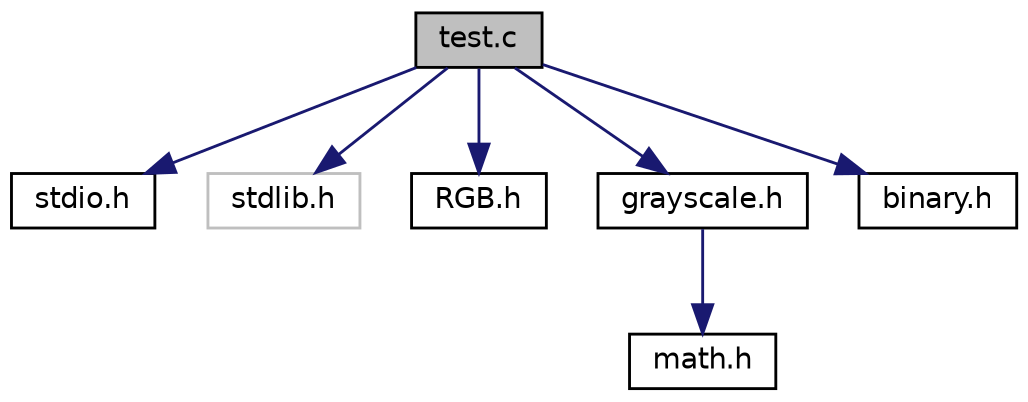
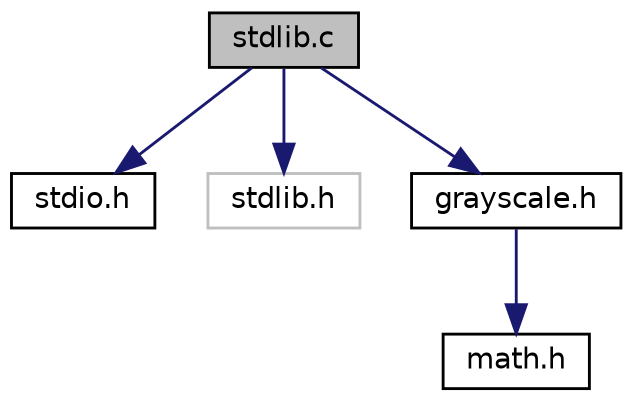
node "test.c": label "test.c" -> "stdlib.c"
node "RGB.h": removed
node "binary.h": removed
